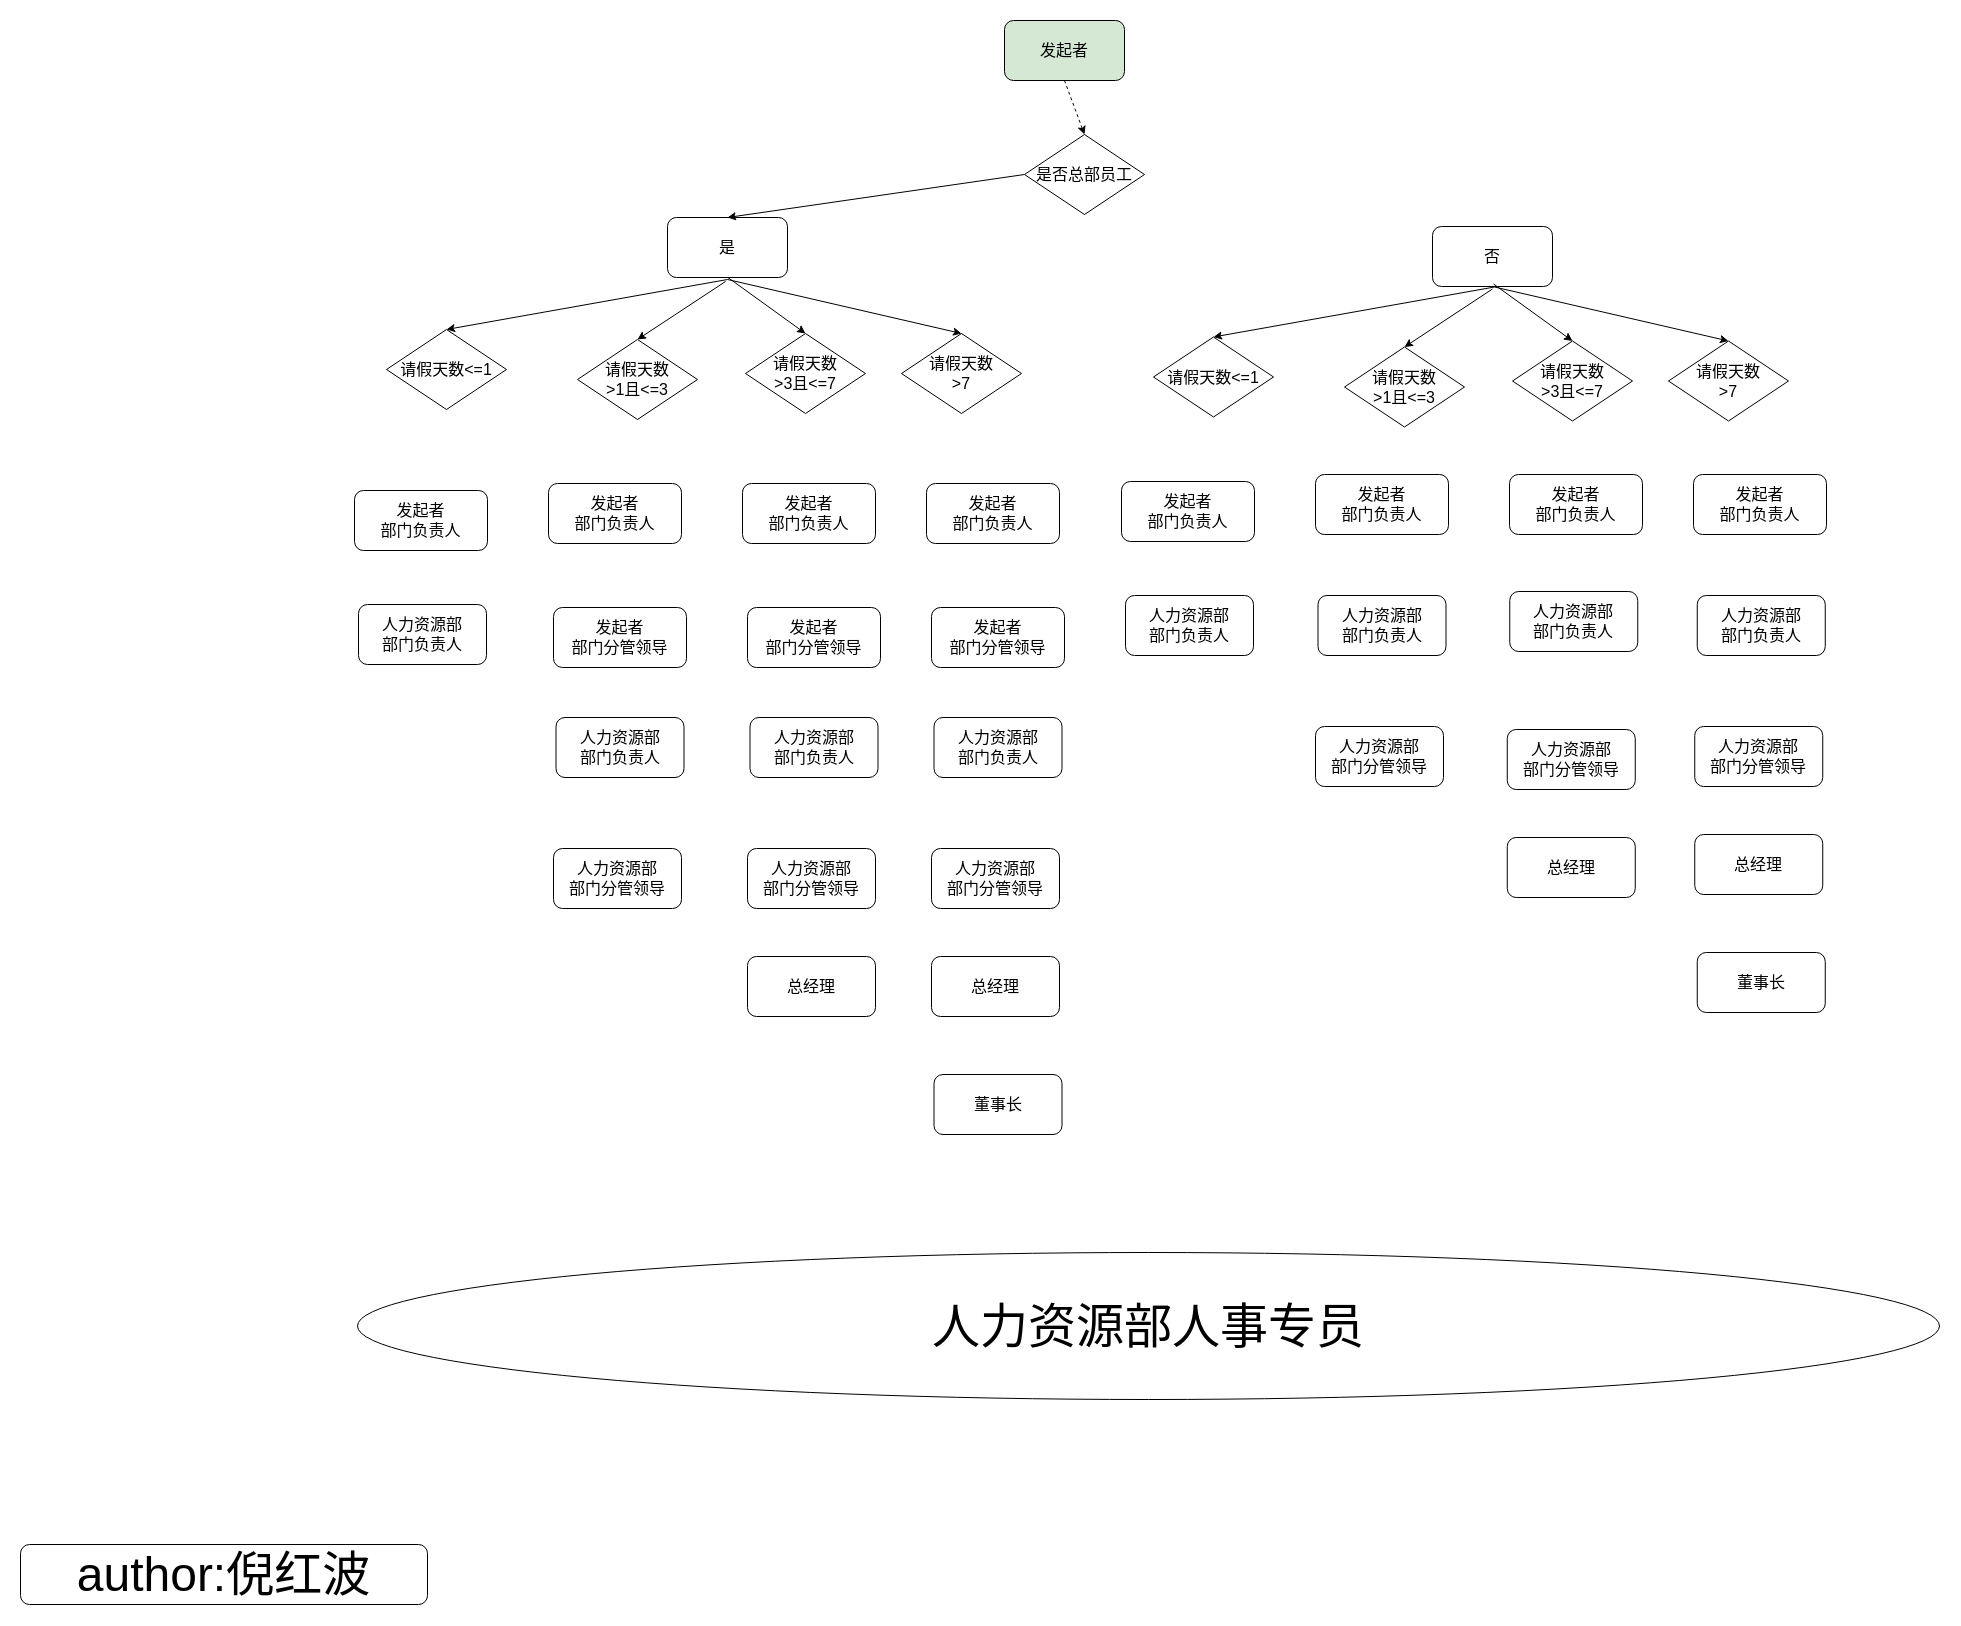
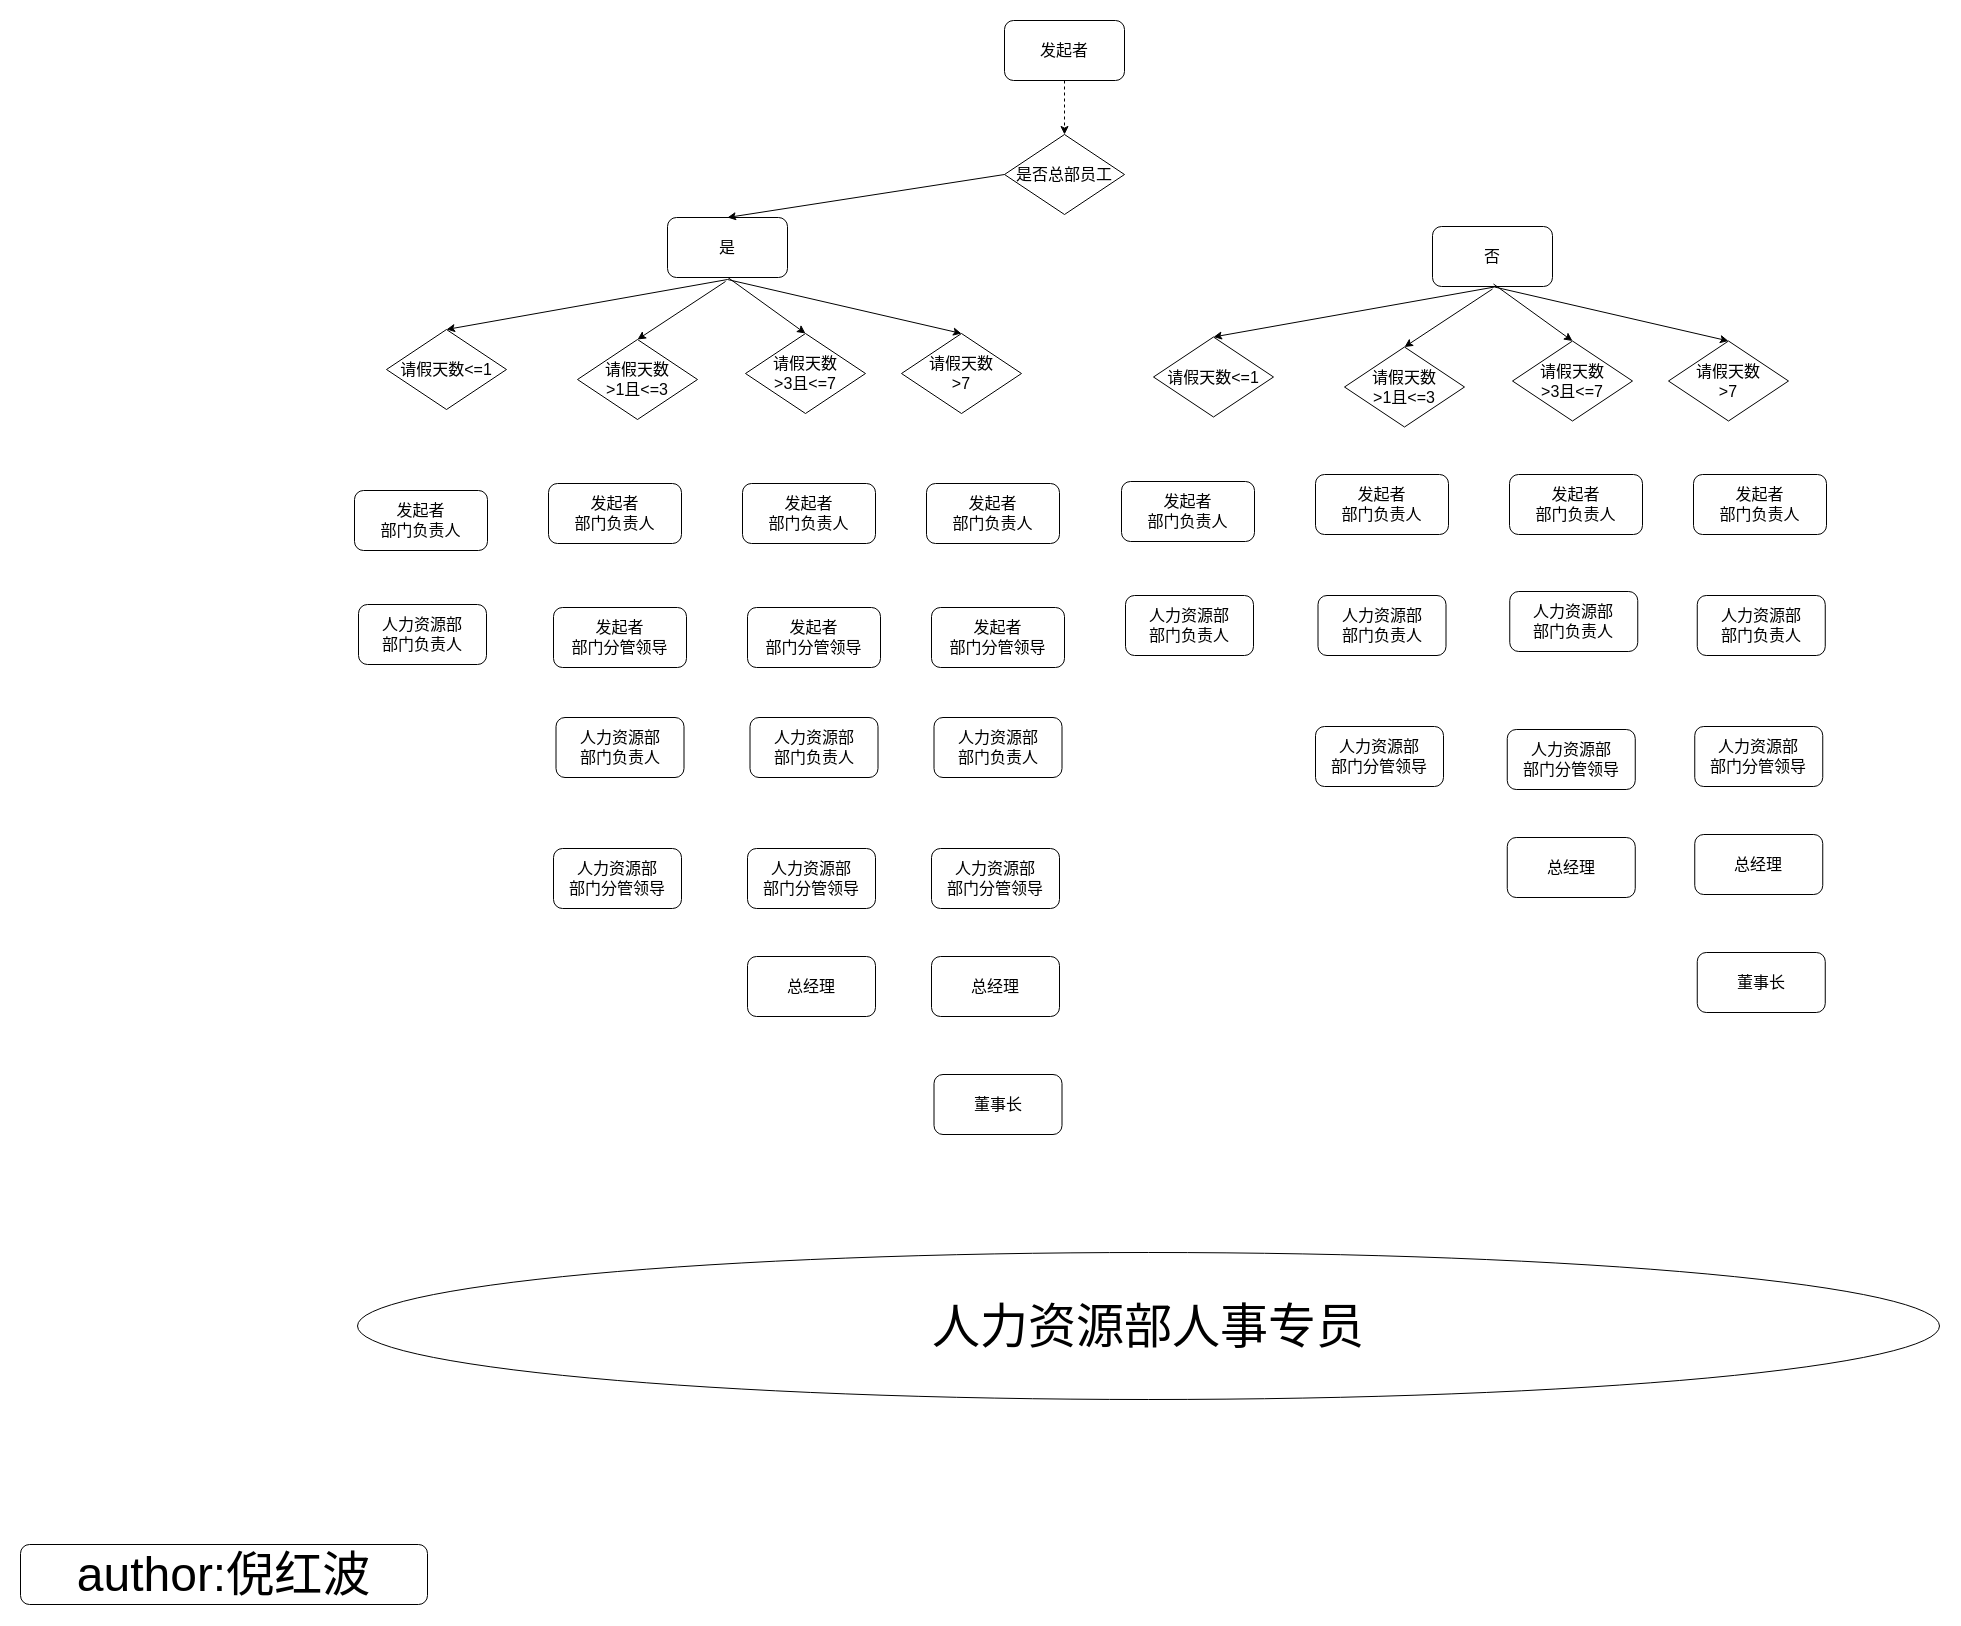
node "发起者": fillcolor #d5e8d4 -> #ffffff
node "是否总部员工": moved (1085, 175) -> (1065, 175)
